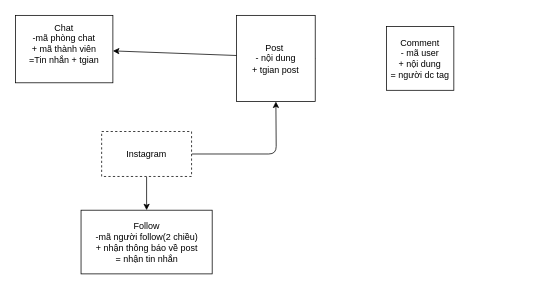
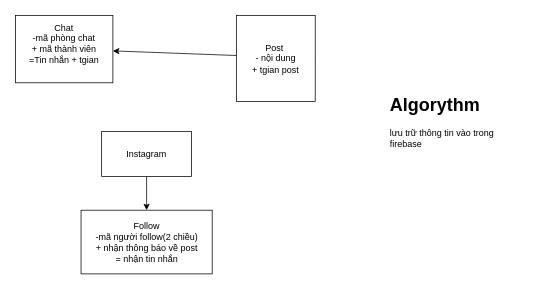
node "Comment- mã user+ nội dung= người dc tag": removed
node "Algorythmlưu trữ thông tin vào trong firebase": added
edge "Instagram" -> "Post - nội dung+ tgian post": removed
node "Instagram": style dashed -> solid
